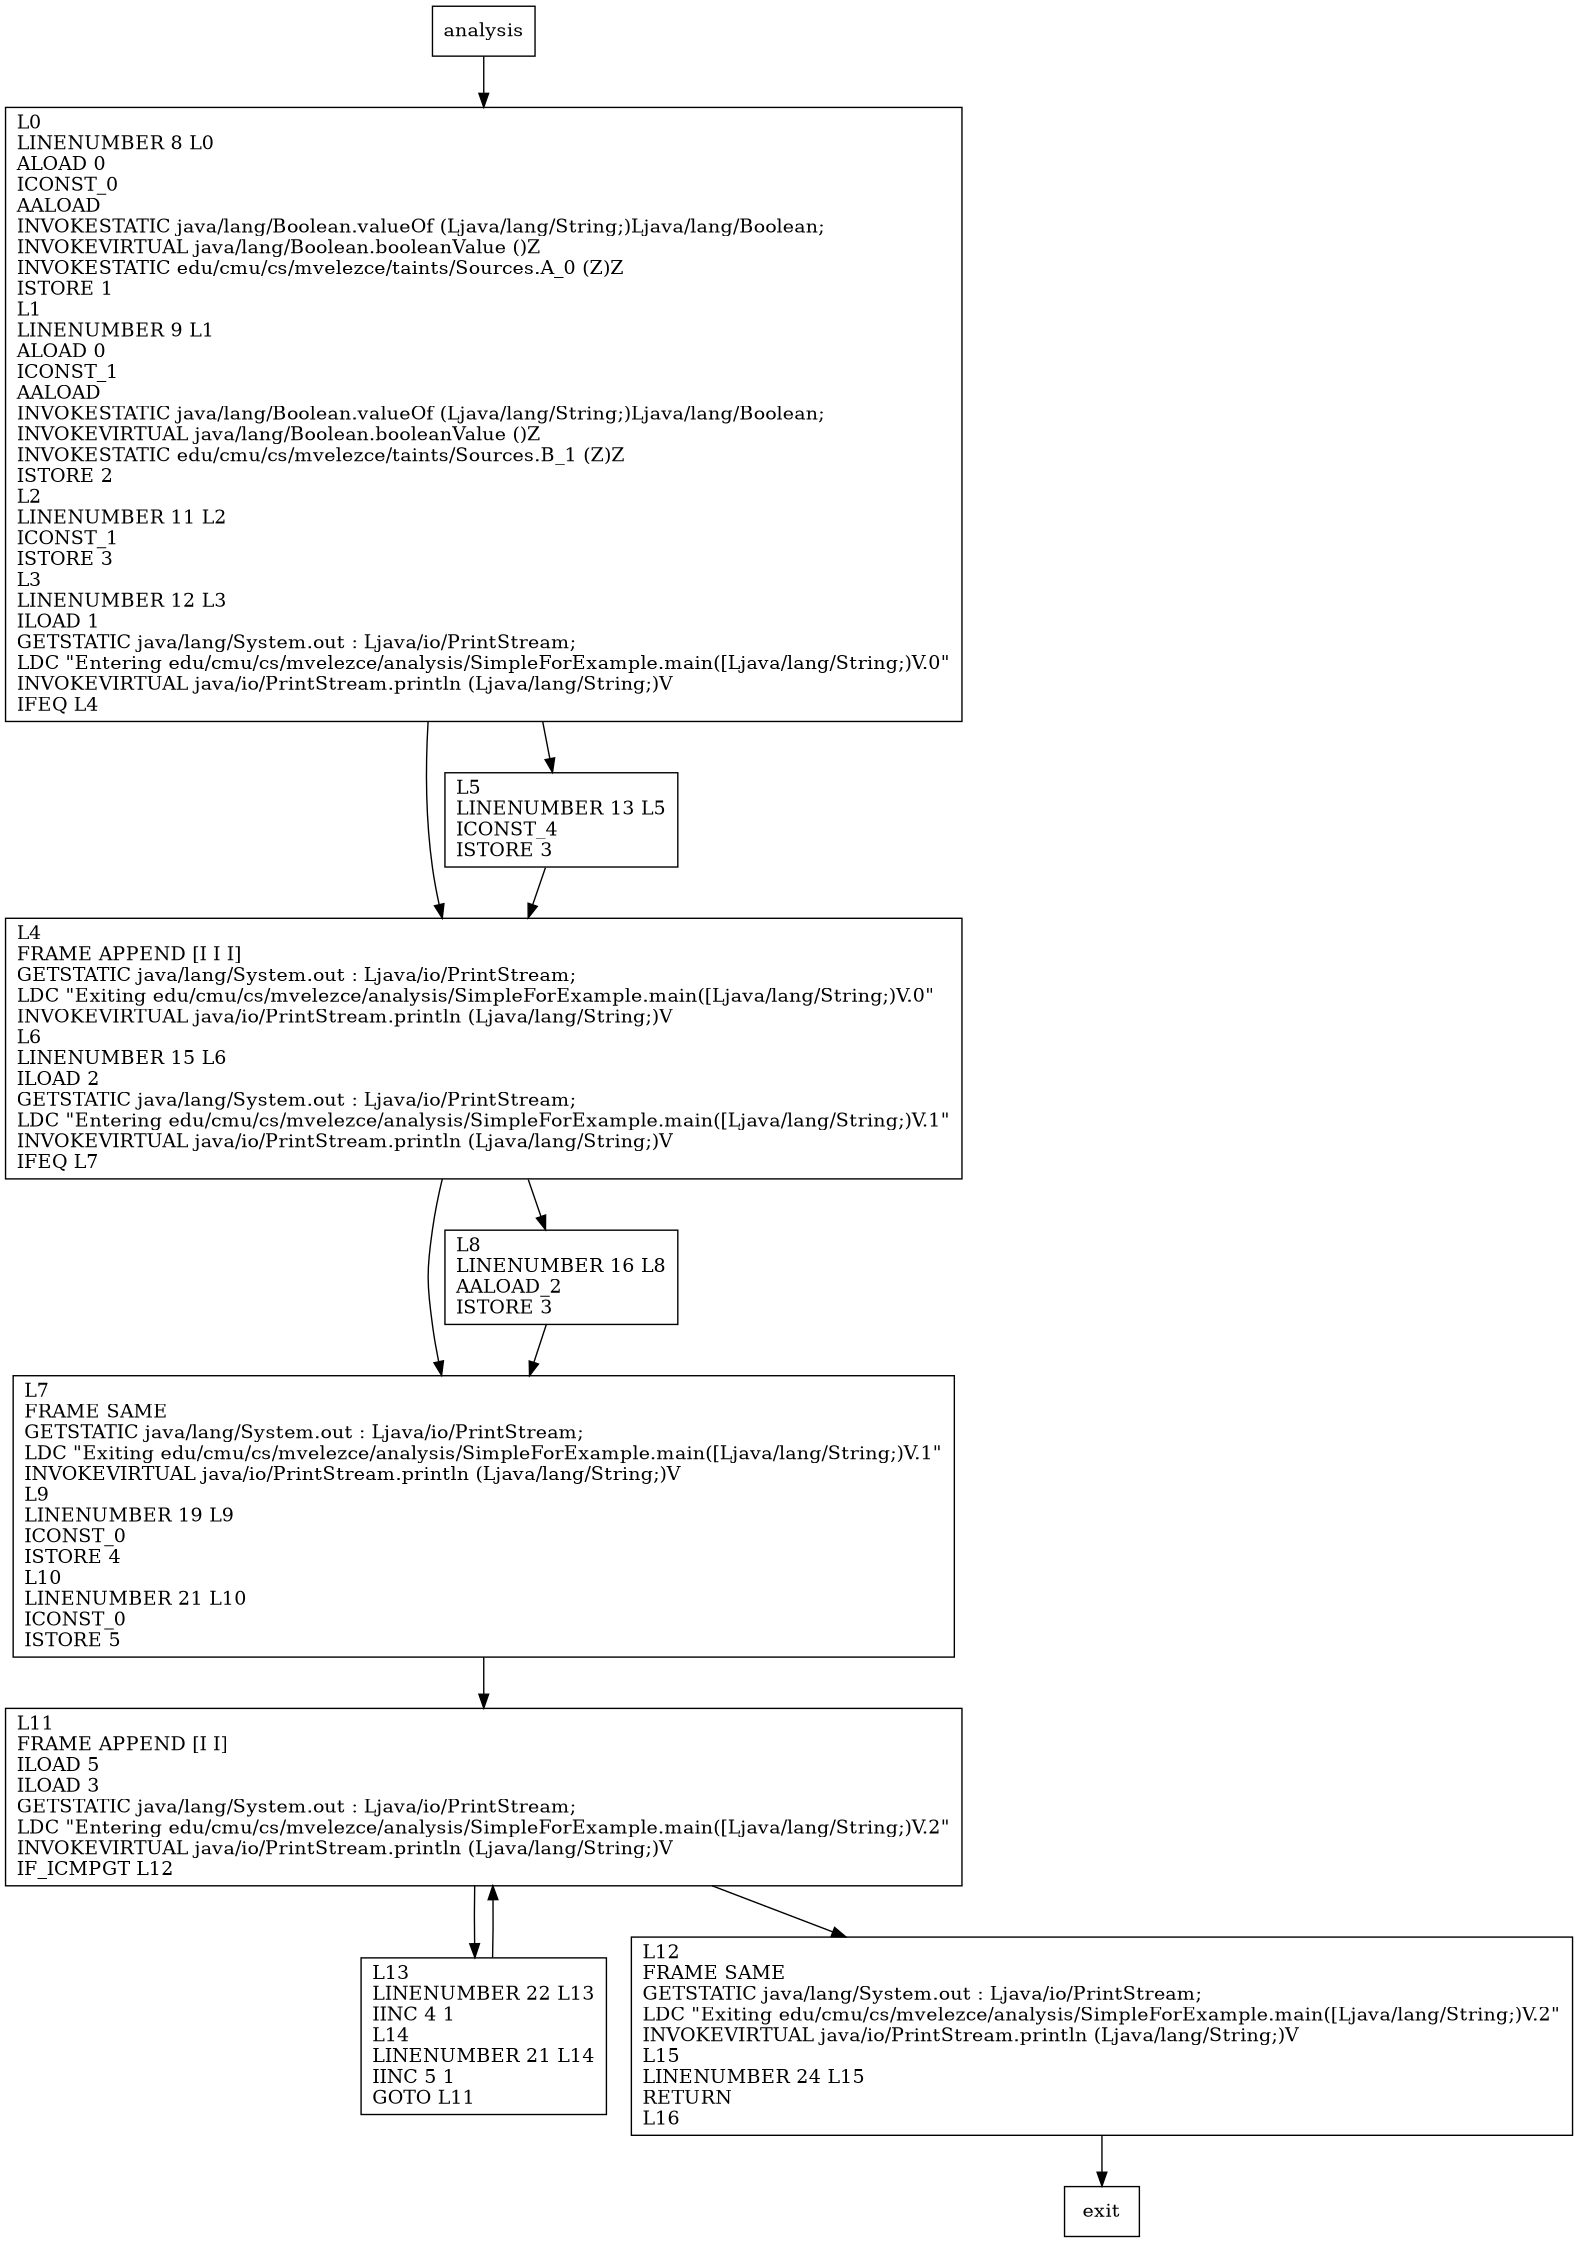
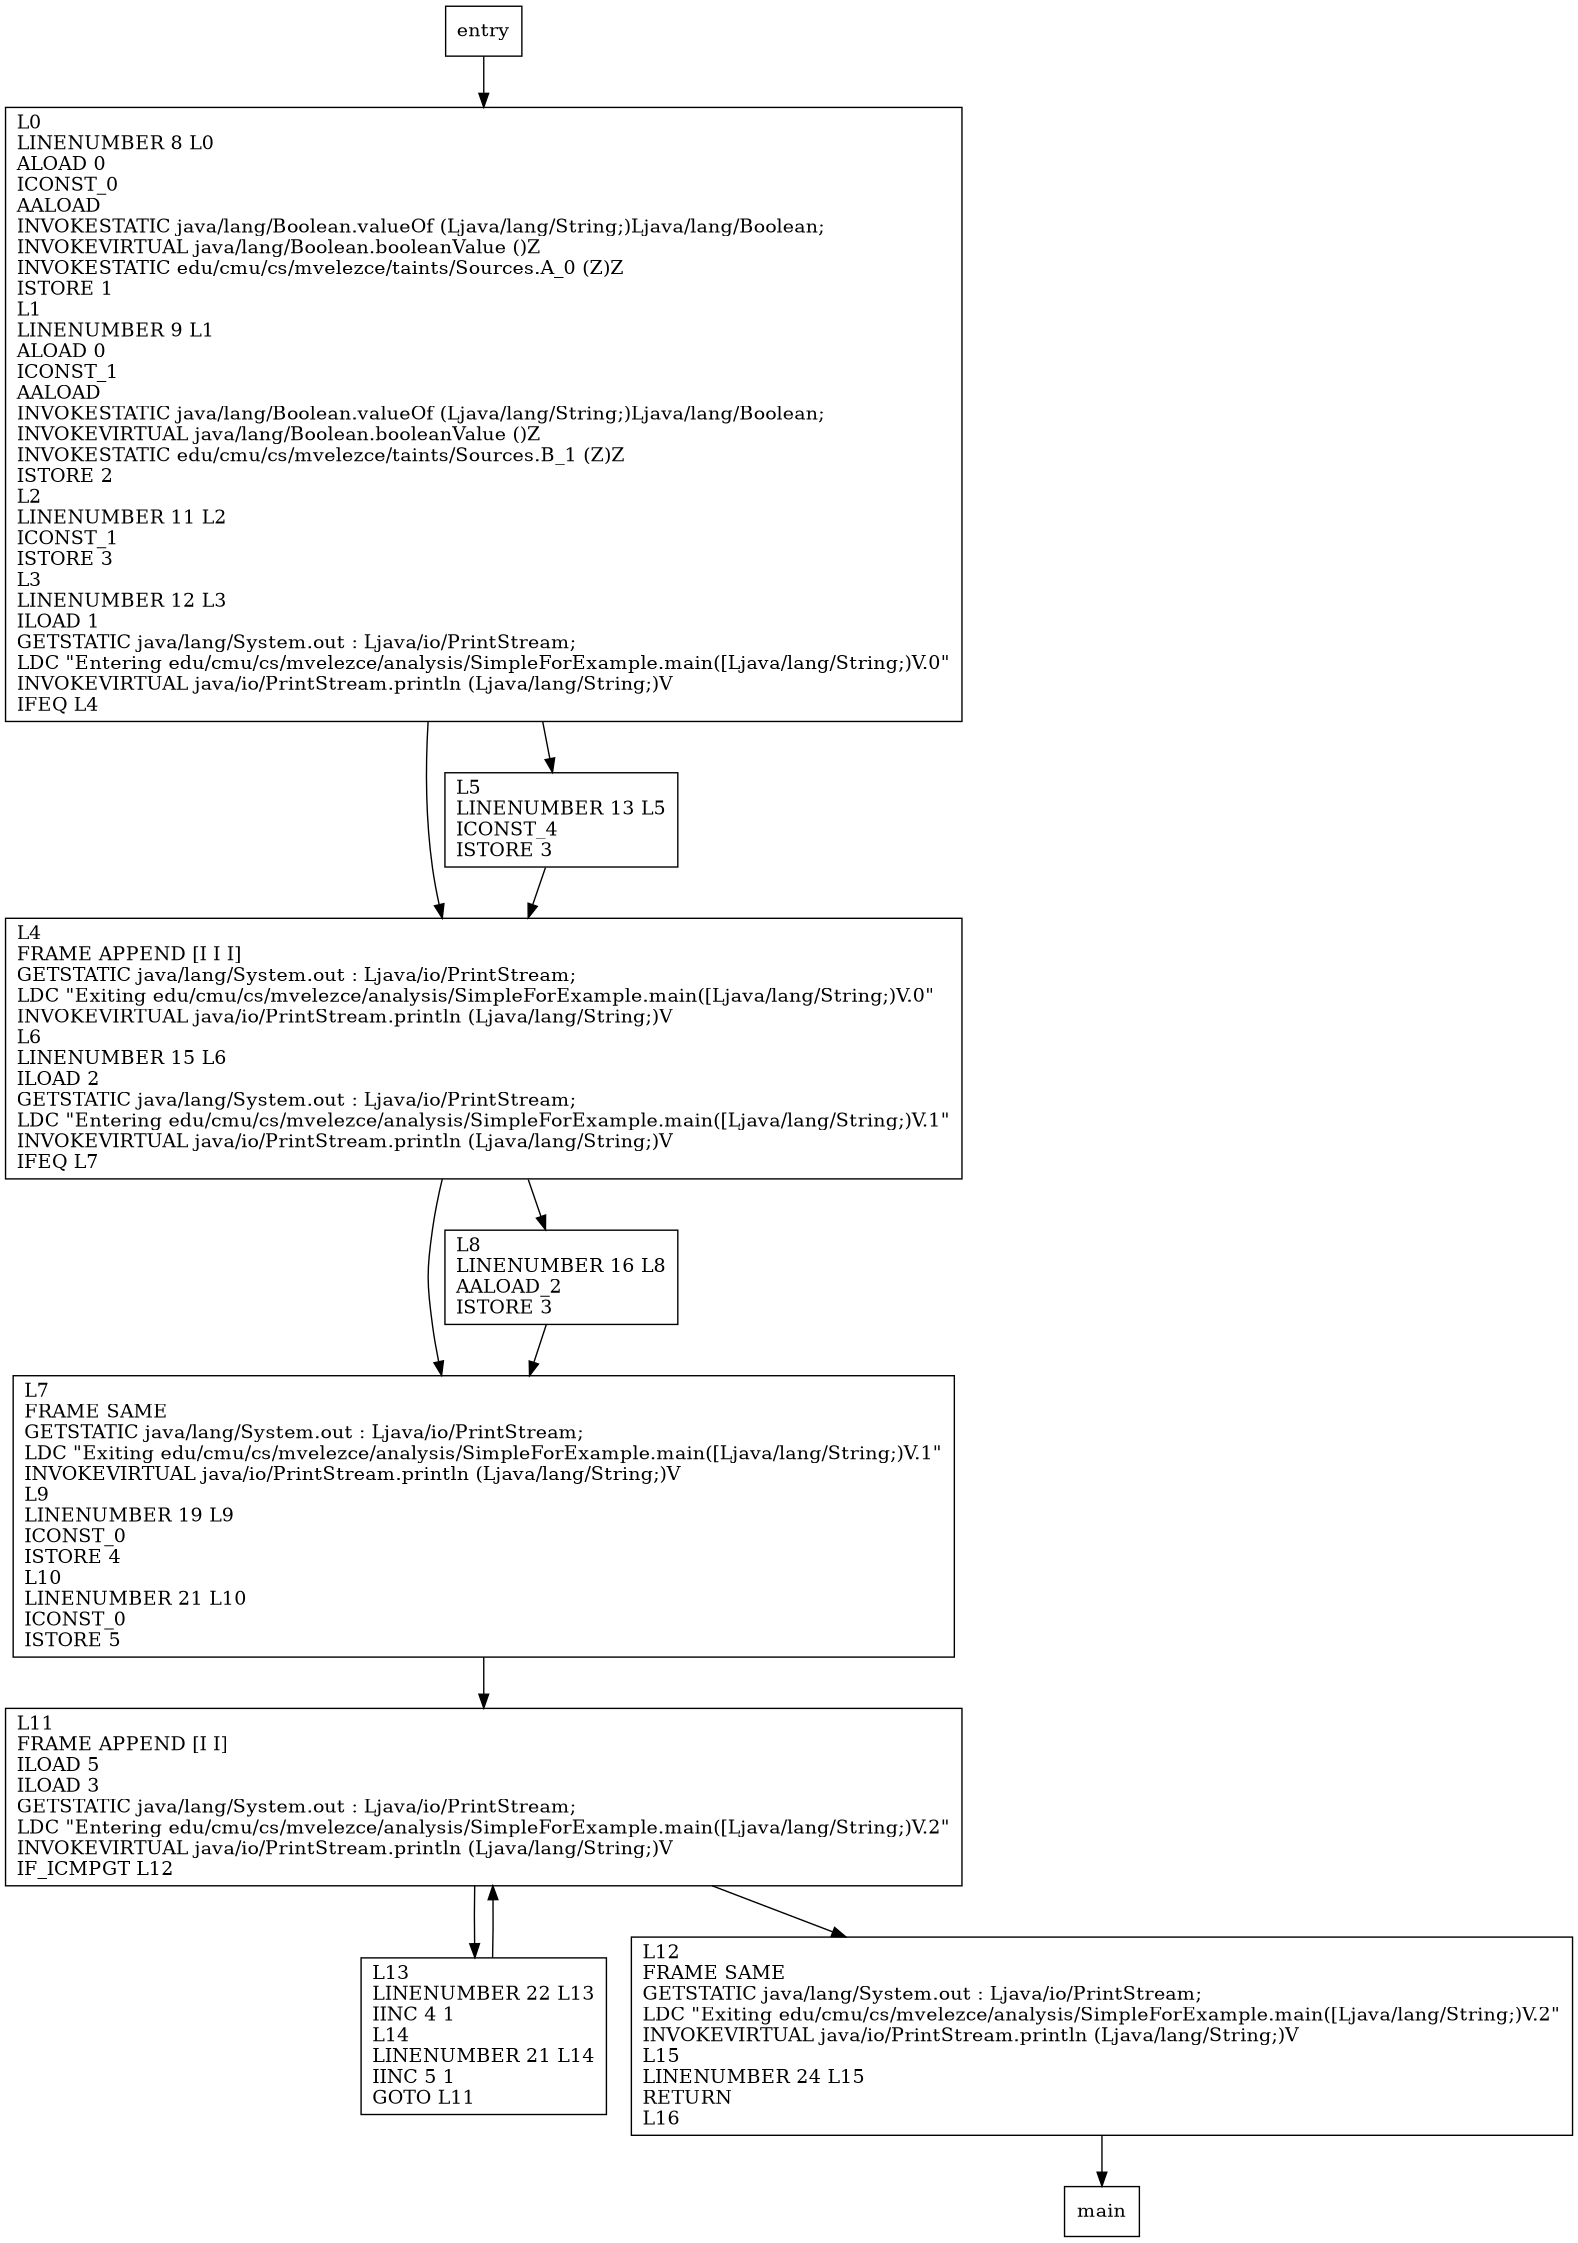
node "analysis": label "analysis" -> "entry"
node "exit": label "exit" -> "main"
